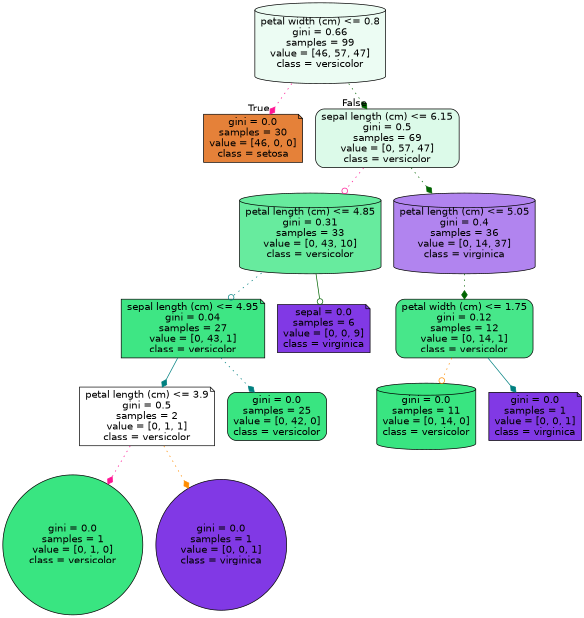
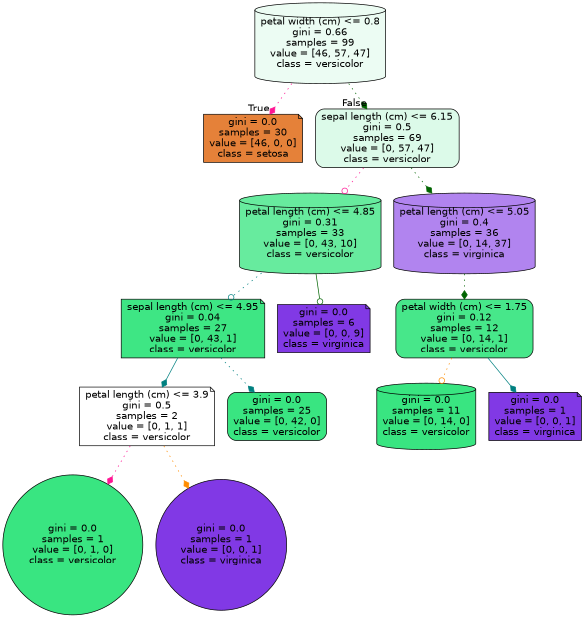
node "sepal = 0.0 samples = 6 value = [0, 0, 9] class = virginica": label "sepal = 0.0 samples = 6 value = [0, 0, 9] class = virginica" -> "gini = 0.0 samples = 6 value = [0, 0, 9] class = virginica"
